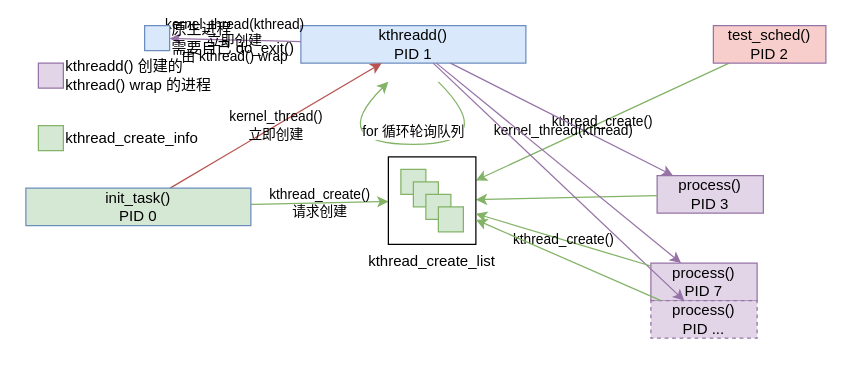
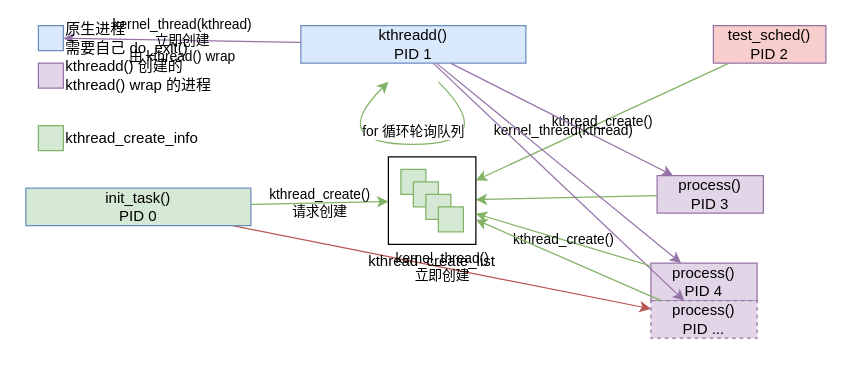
node "原生进程 需要自己 do_exit()": moved (157, 38) -> (51, 38)
edge "init_task() PID 0" -> "kthreadd() PID 1": now "init_task() PID 0" -> "process() PID ..."
node "process() PID 7": label "process() PID 7" -> "process() PID 4"
